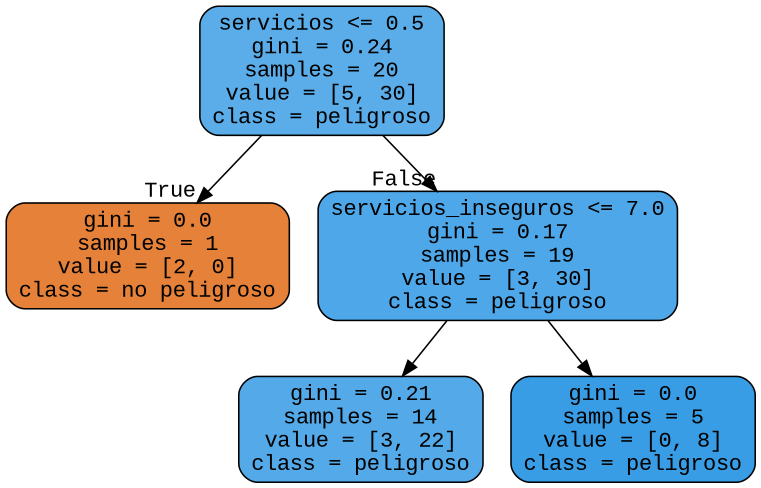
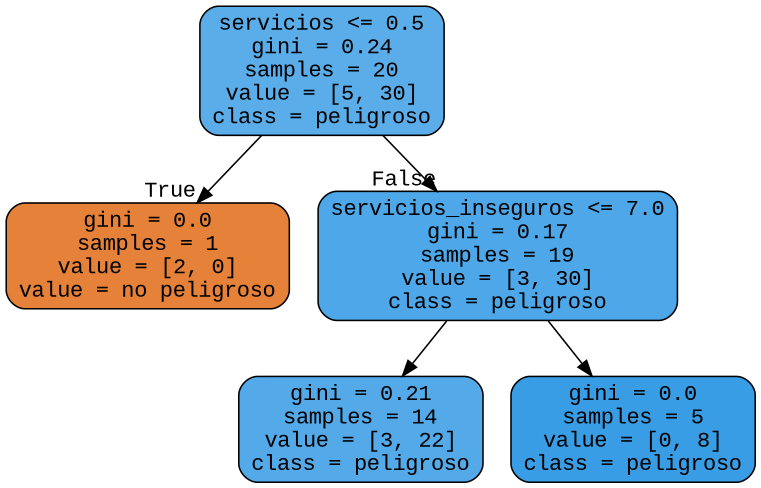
node "gini = 0.0 samples = 1 value = [2, 0] class = no peligroso": label "gini = 0.0 samples = 1 value = [2, 0] class = no peligroso" -> "gini = 0.0 samples = 1 value = [2, 0] value = no peligroso"
